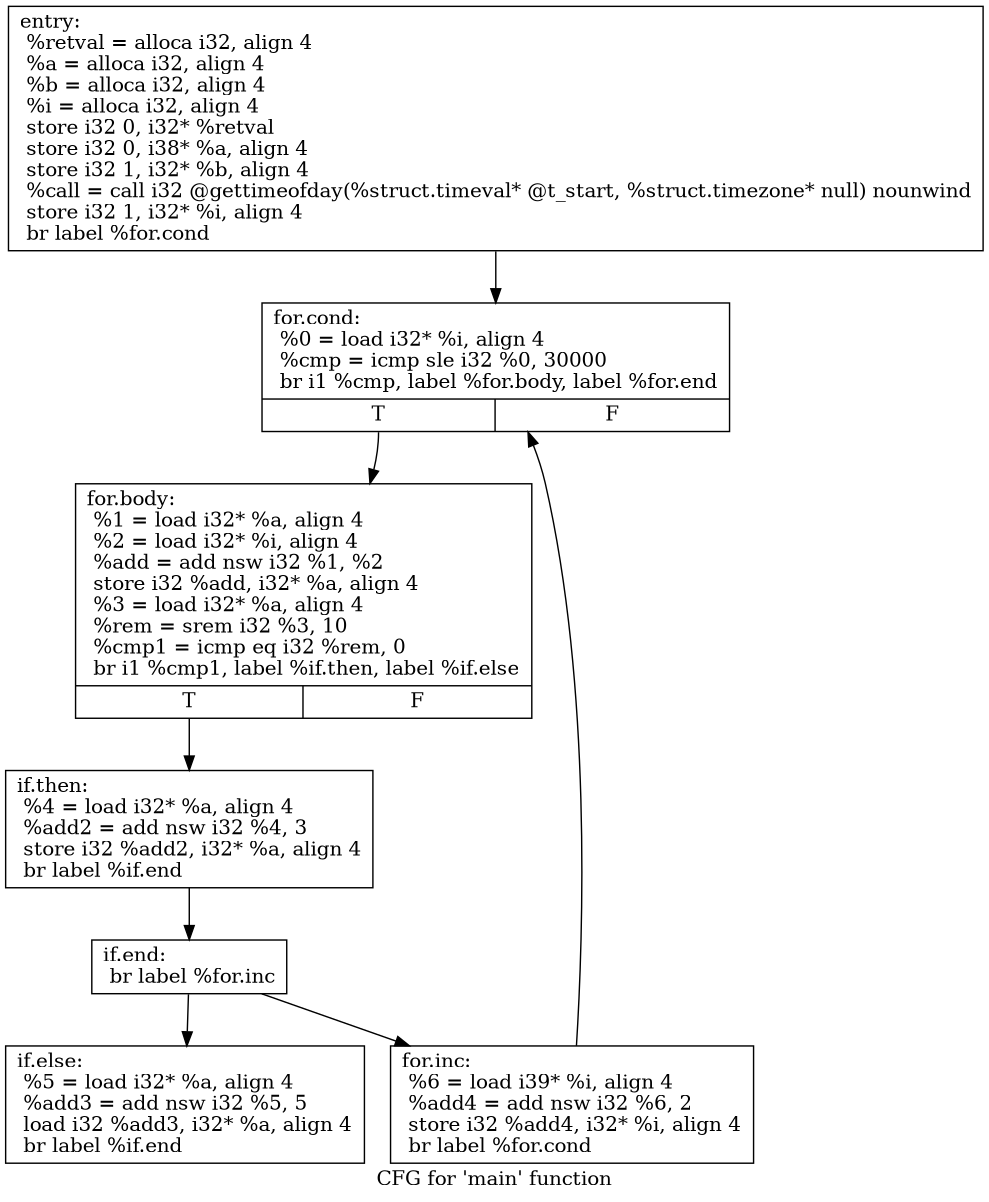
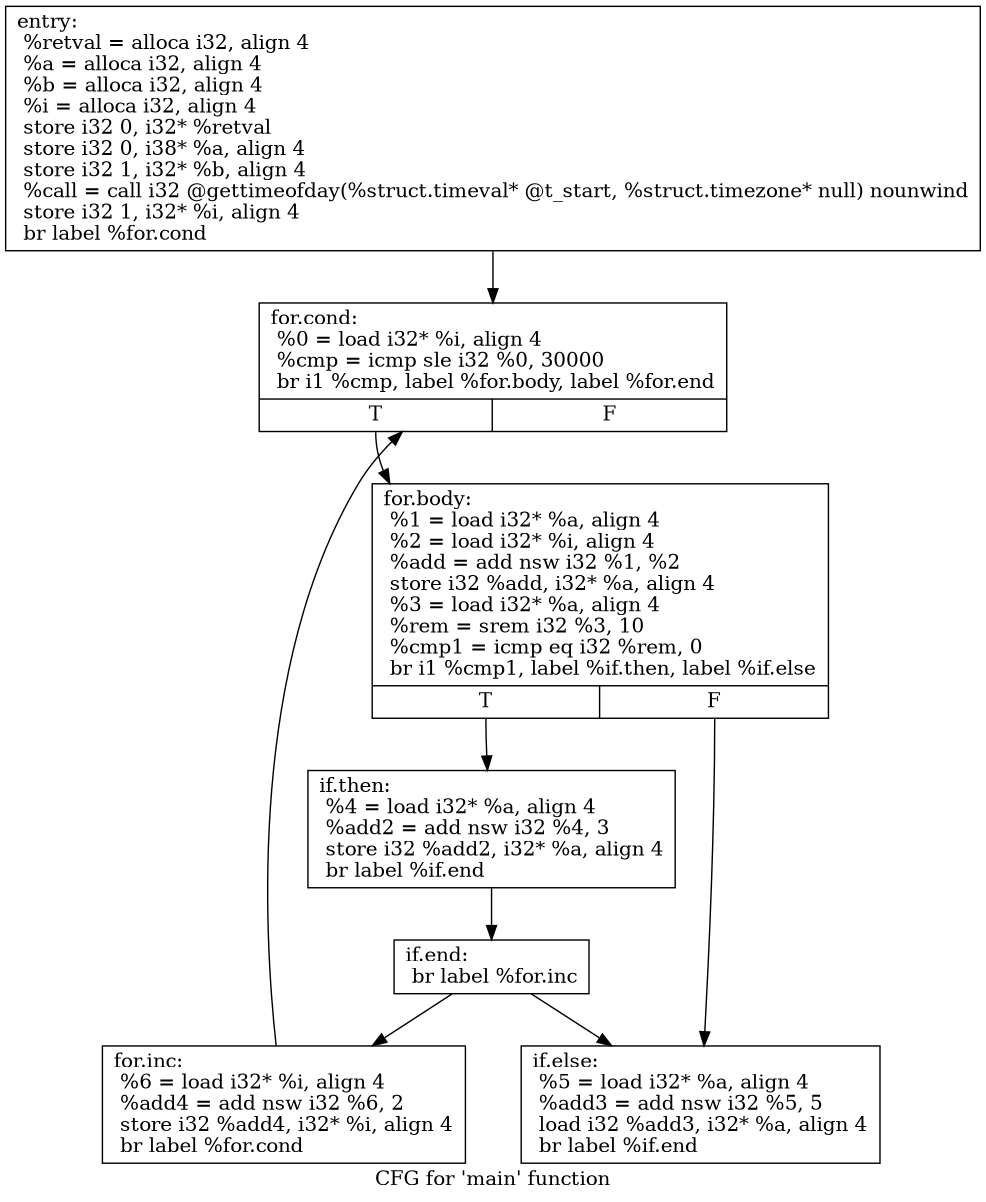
edge "for.body:" -> "if.else:": added
node "for.inc:": text "%6 = load i39* %i, align 4" -> "%6 = load i32* %i, align 4"
